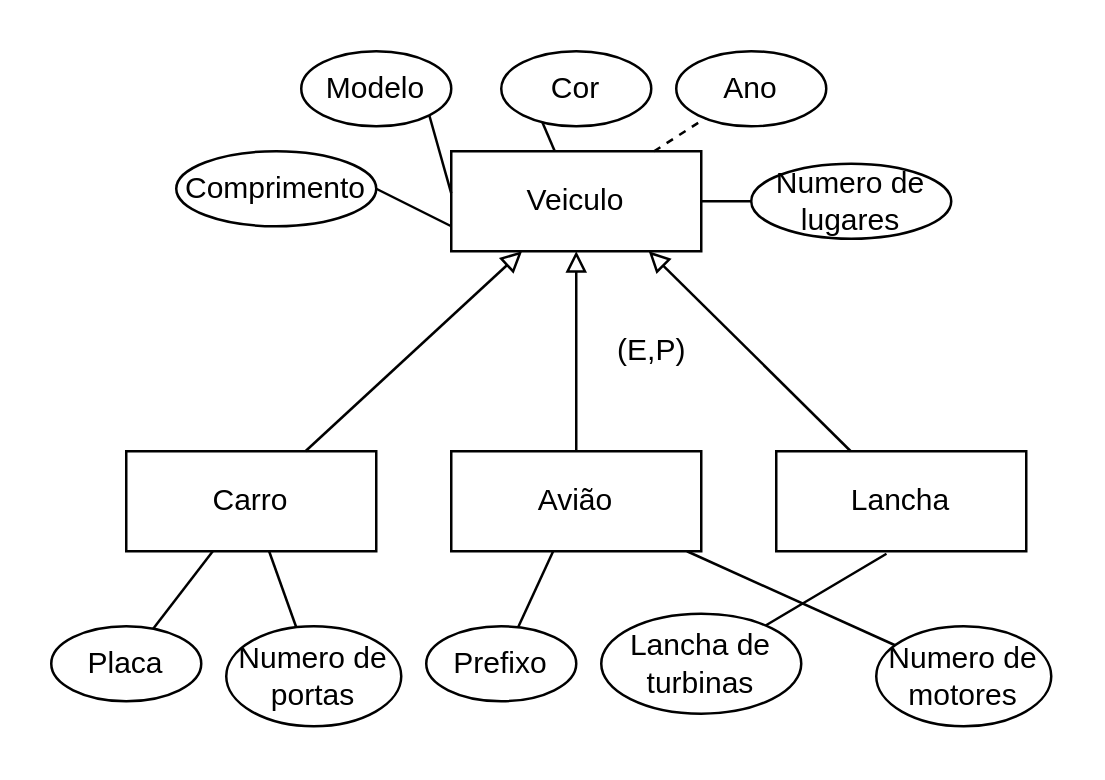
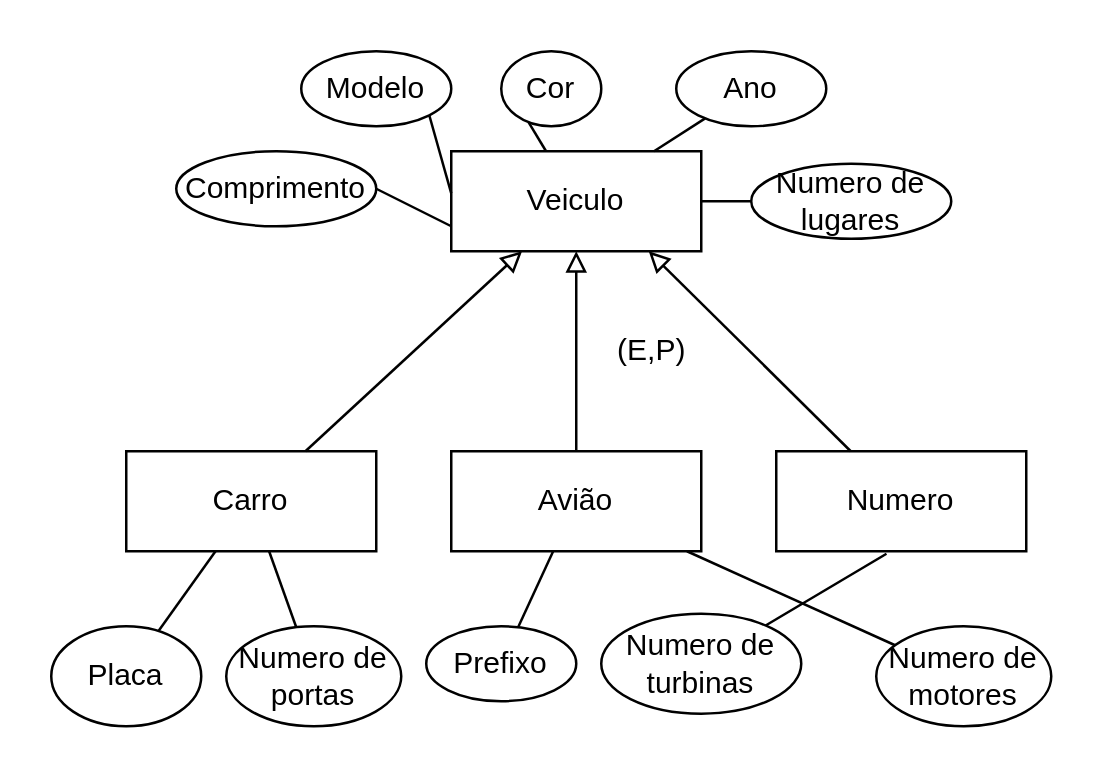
node "Cor": size 150x75 -> 100x75
edge "Ano" -- "Veiculo": style dashed -> solid
node "Lancha": label "Lancha" -> "Numero"
node "Placa": size 150x75 -> 150x100
node "Lancha de turbinas": label "Lancha de turbinas" -> "Numero de turbinas"
